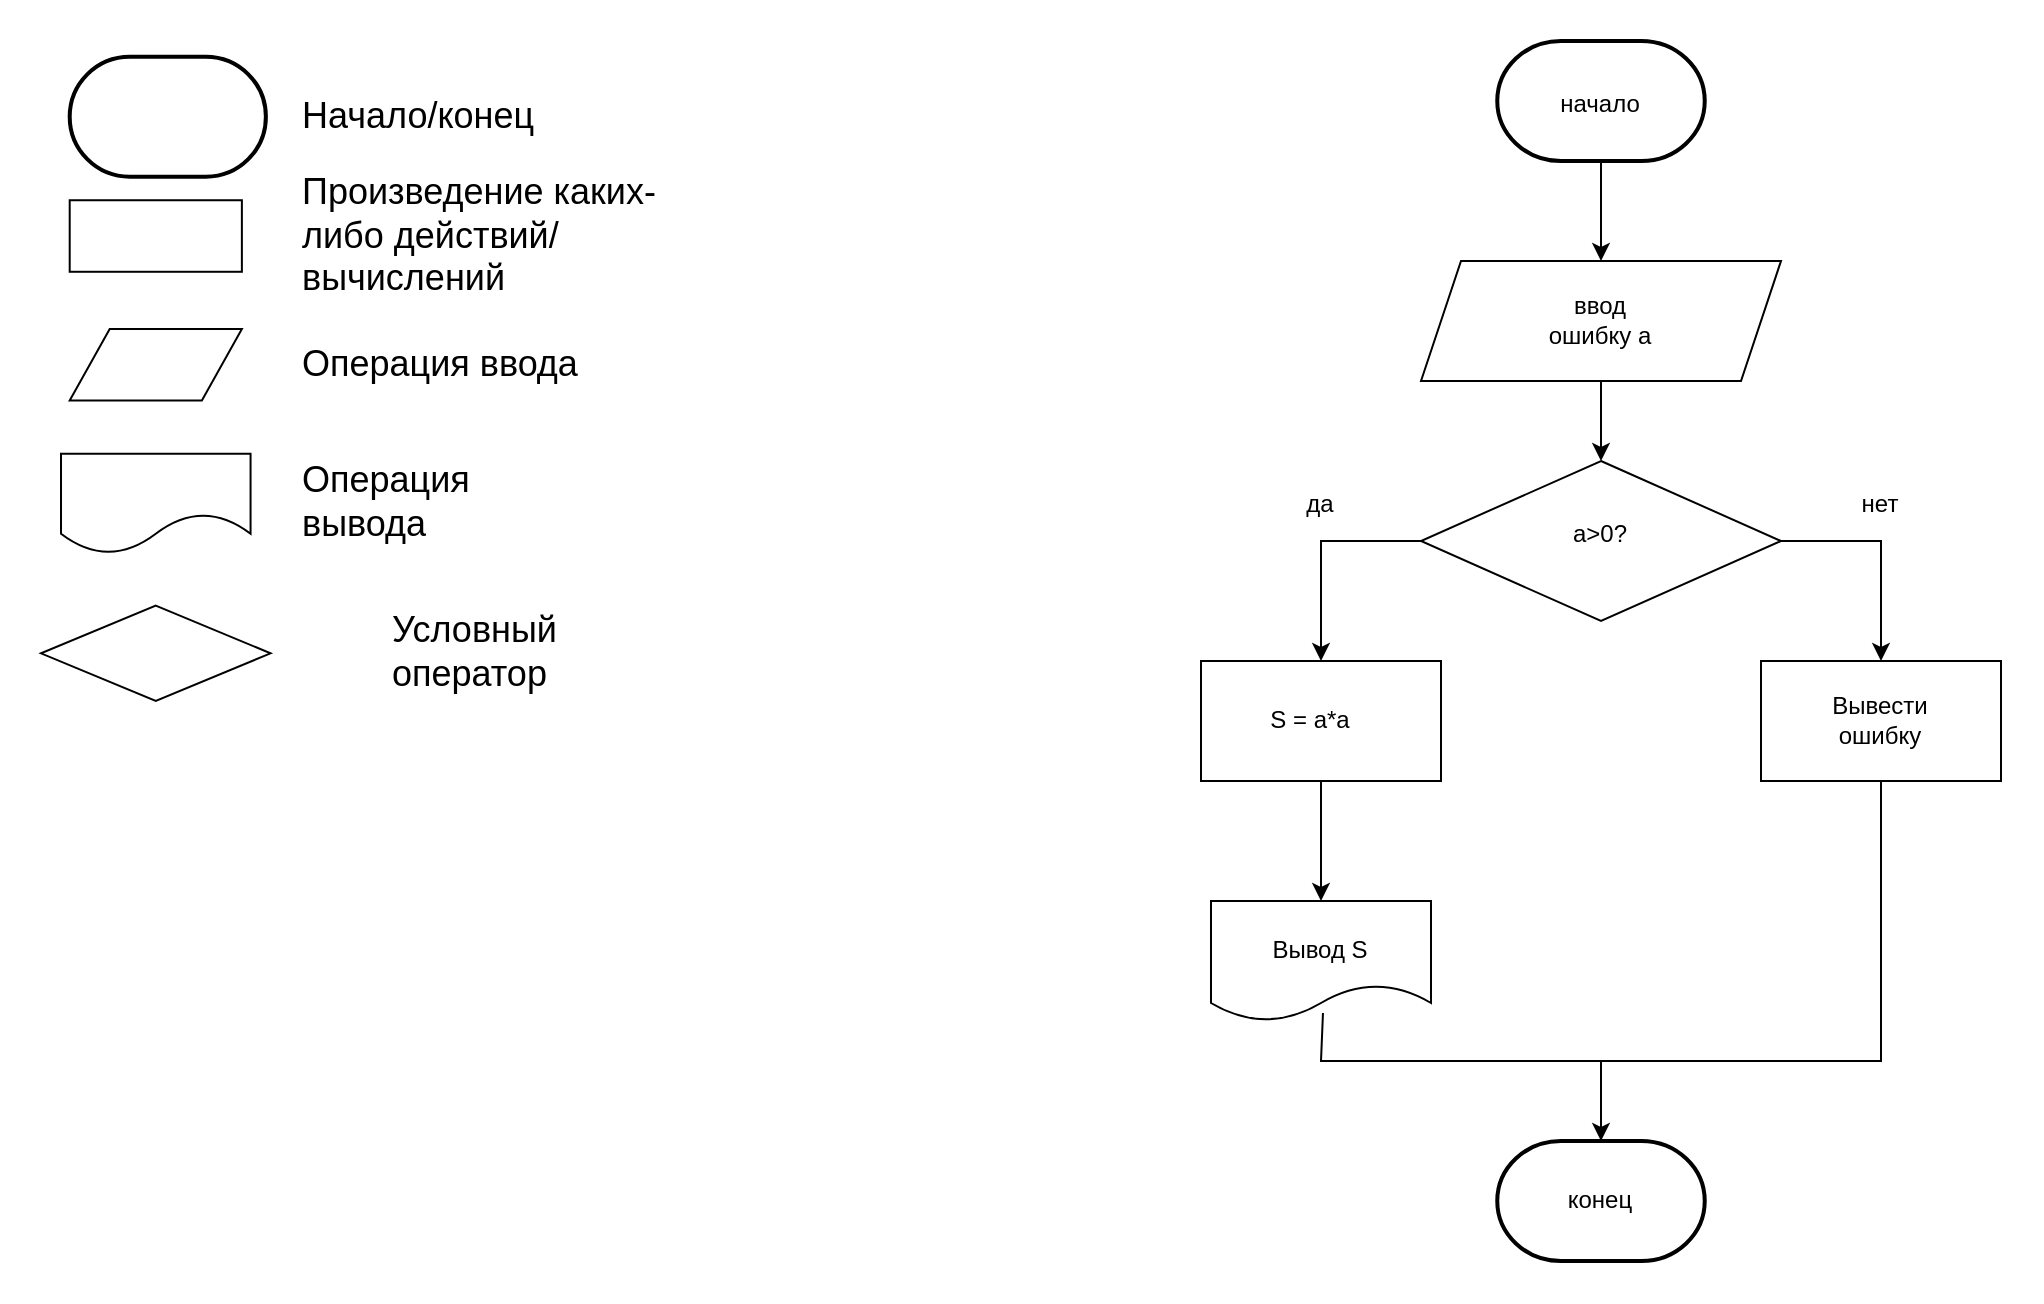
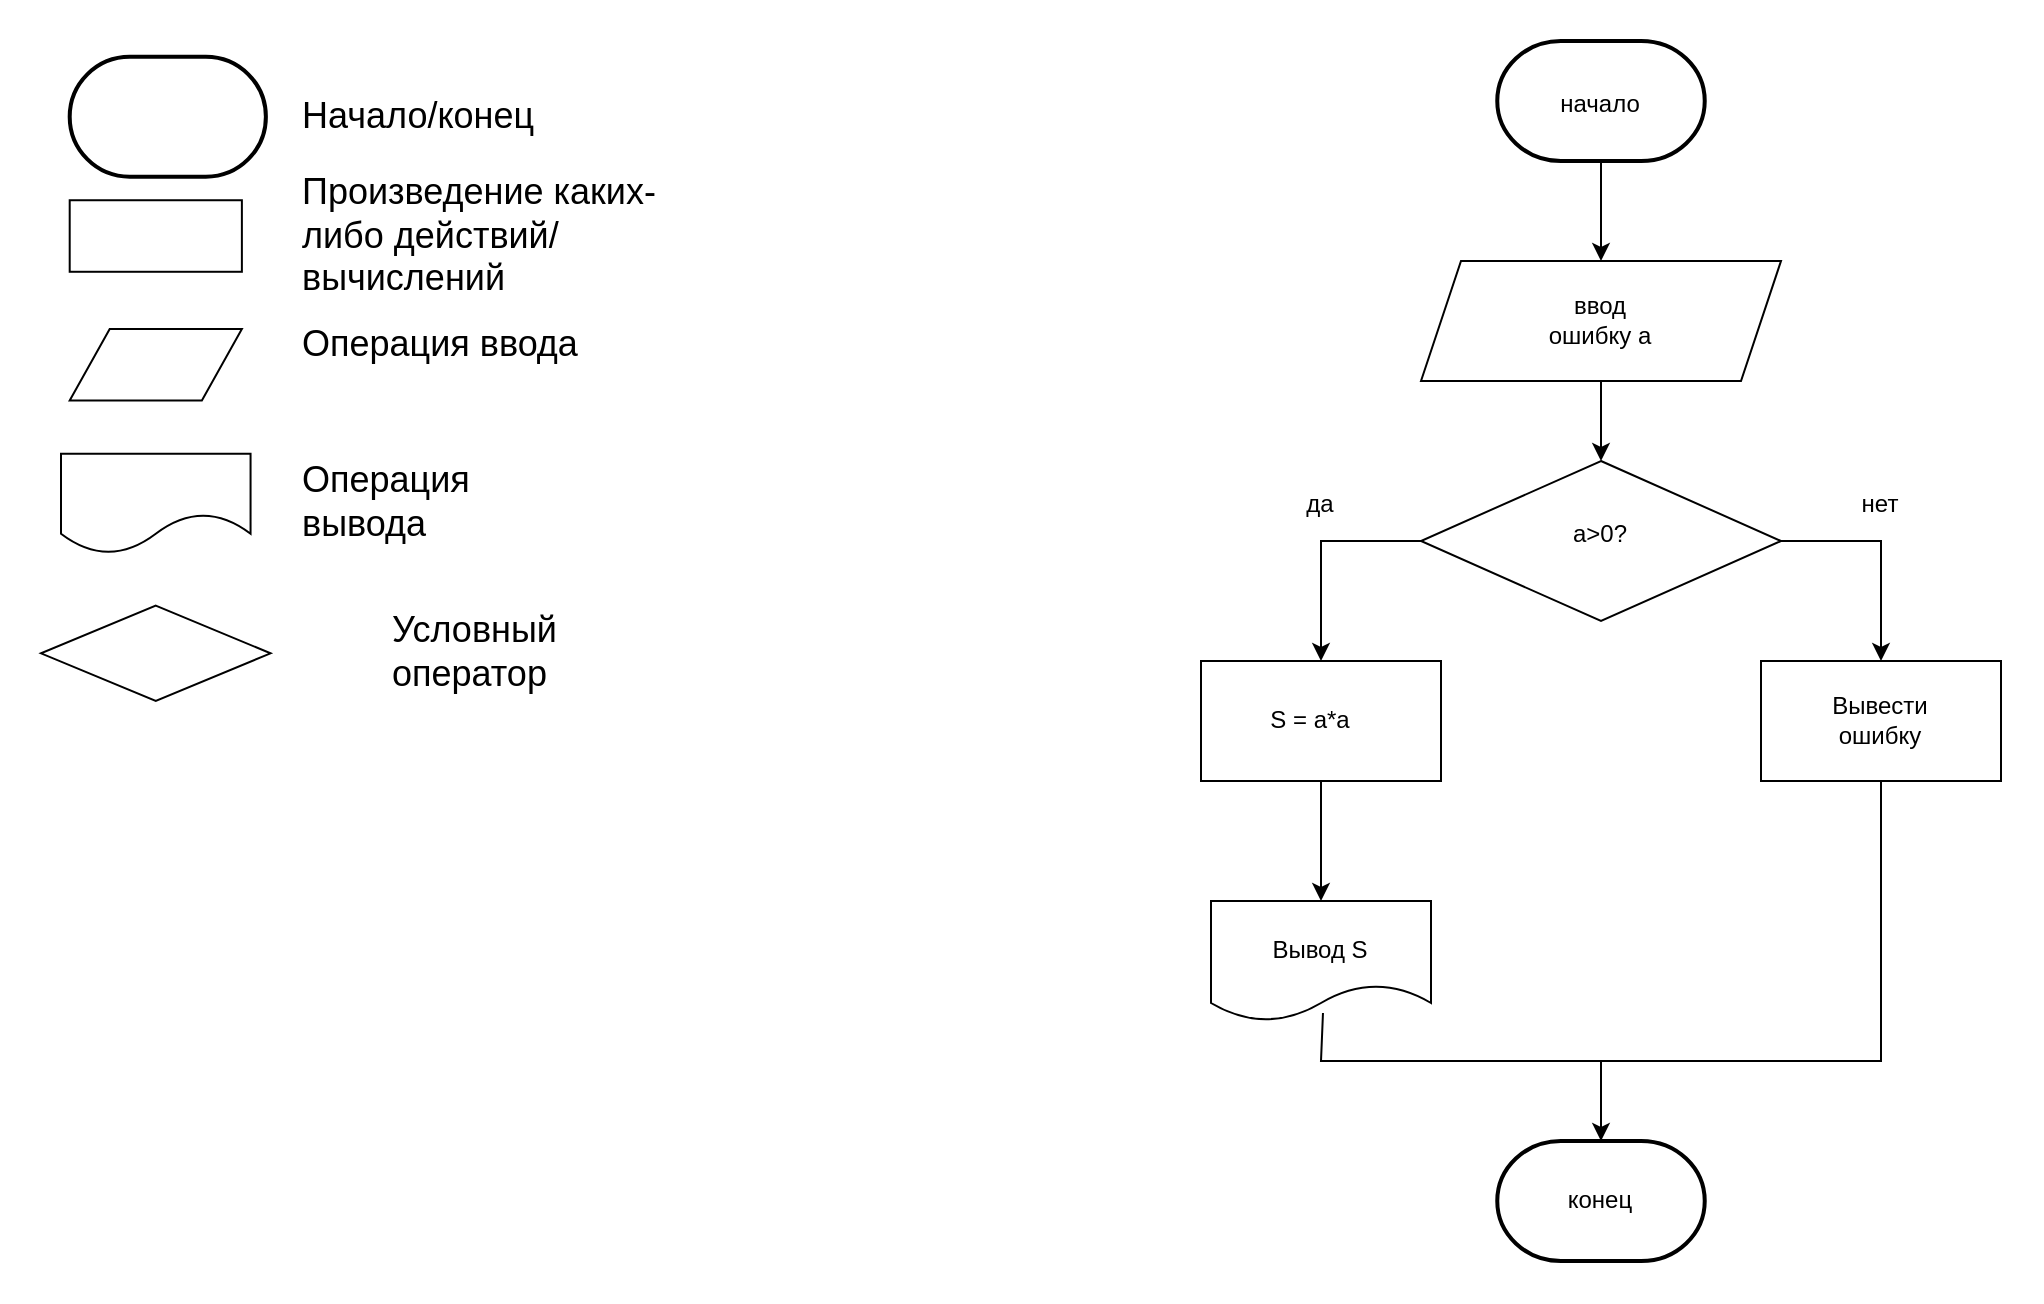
node "Операция ввода": moved (450, 365) -> (450, 345)
